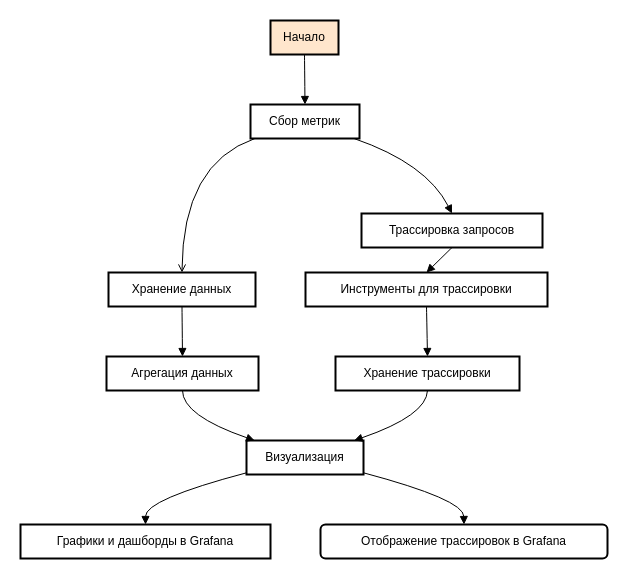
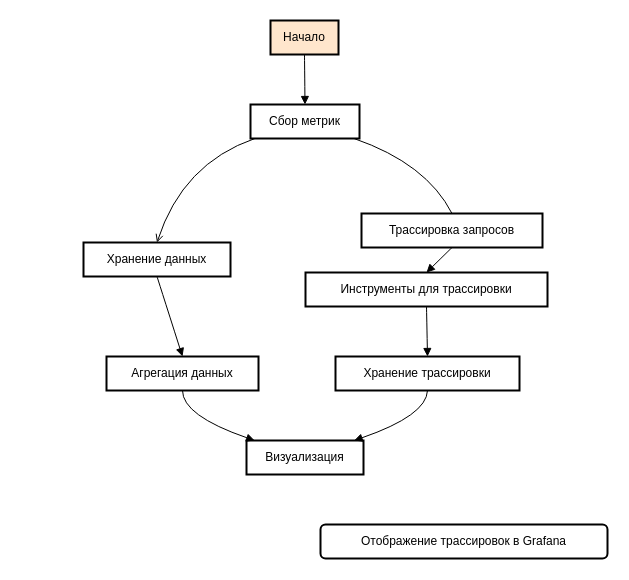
edge "Сбор метрик" -> "Трассировка запросов": arrowhead block -> none
node "Хранение данных": moved (182, 290) -> (157, 260)
edge "Визуализация" -> "Отображение трассировок в Grafana": removed
edge "Визуализация" -> "Графики и дашборды в Grafana": removed
node "Графики и дашборды в Grafana": removed
